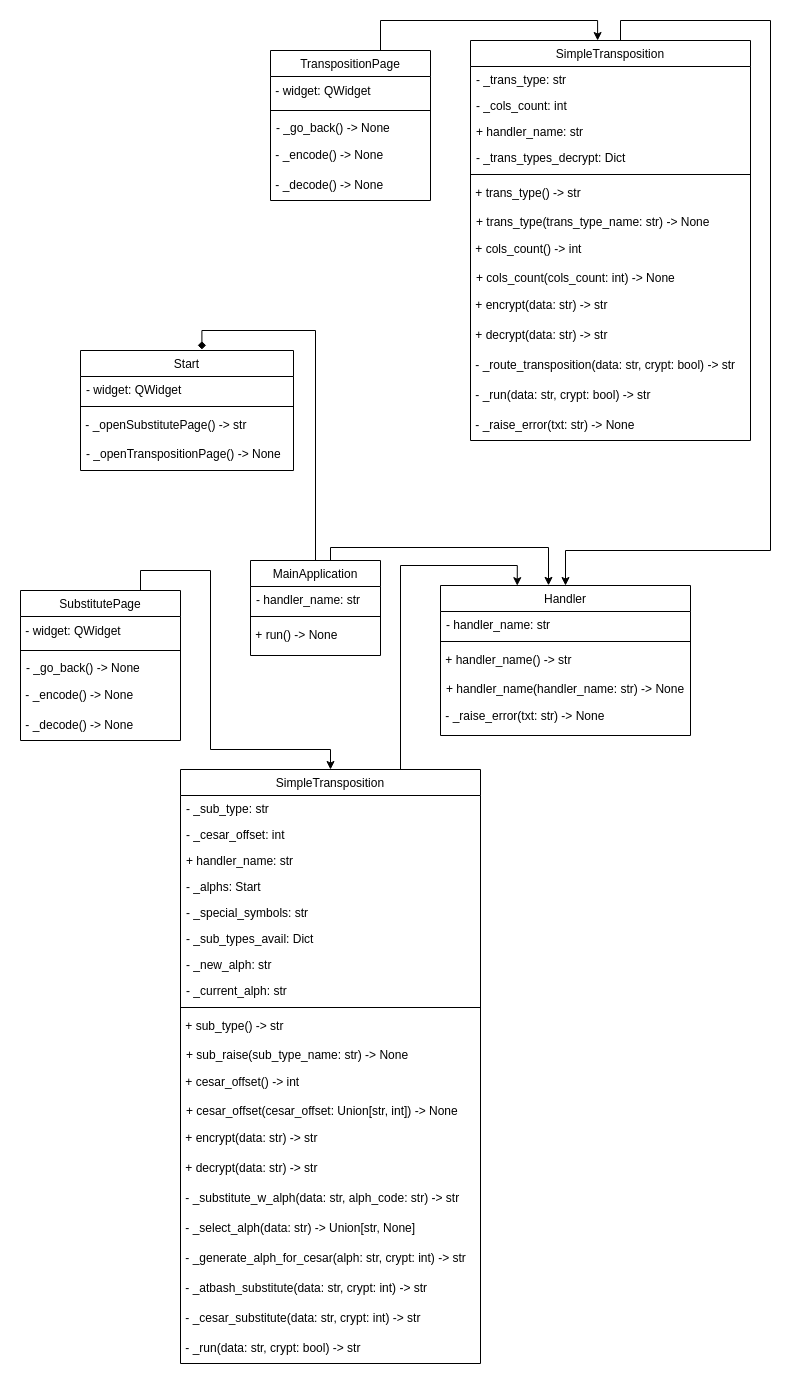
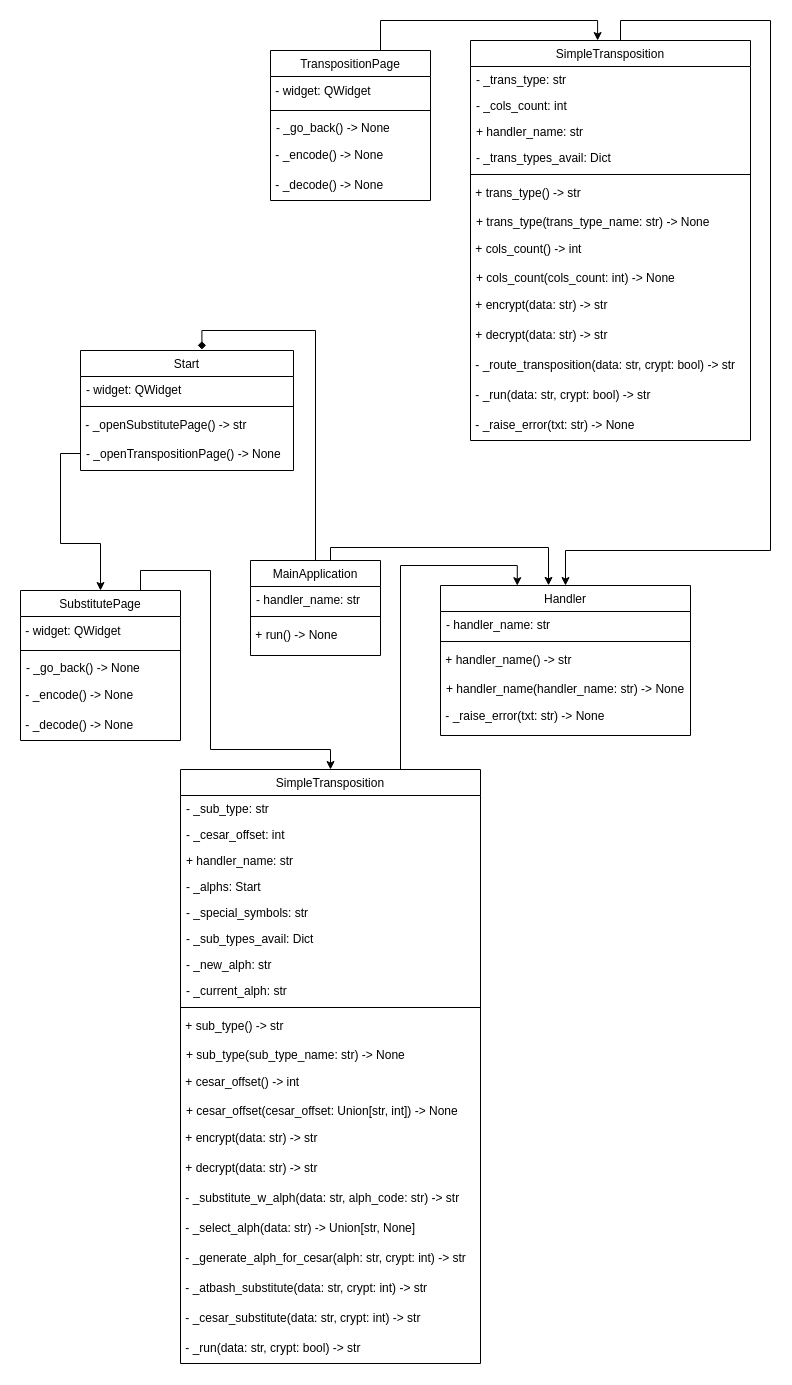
node "- _trans_types_decrypt: Dict": label "- _trans_types_decrypt: Dict" -> "- _trans_types_avail: Dict"
edge "- _openTranspositionPage() -> None" -> "SubstitutePage": added
node "+ sub_raise(sub_type_name: str) -> None": label "+ sub_raise(sub_type_name: str) -> None" -> "+ sub_type(sub_type_name: str) -> None"
